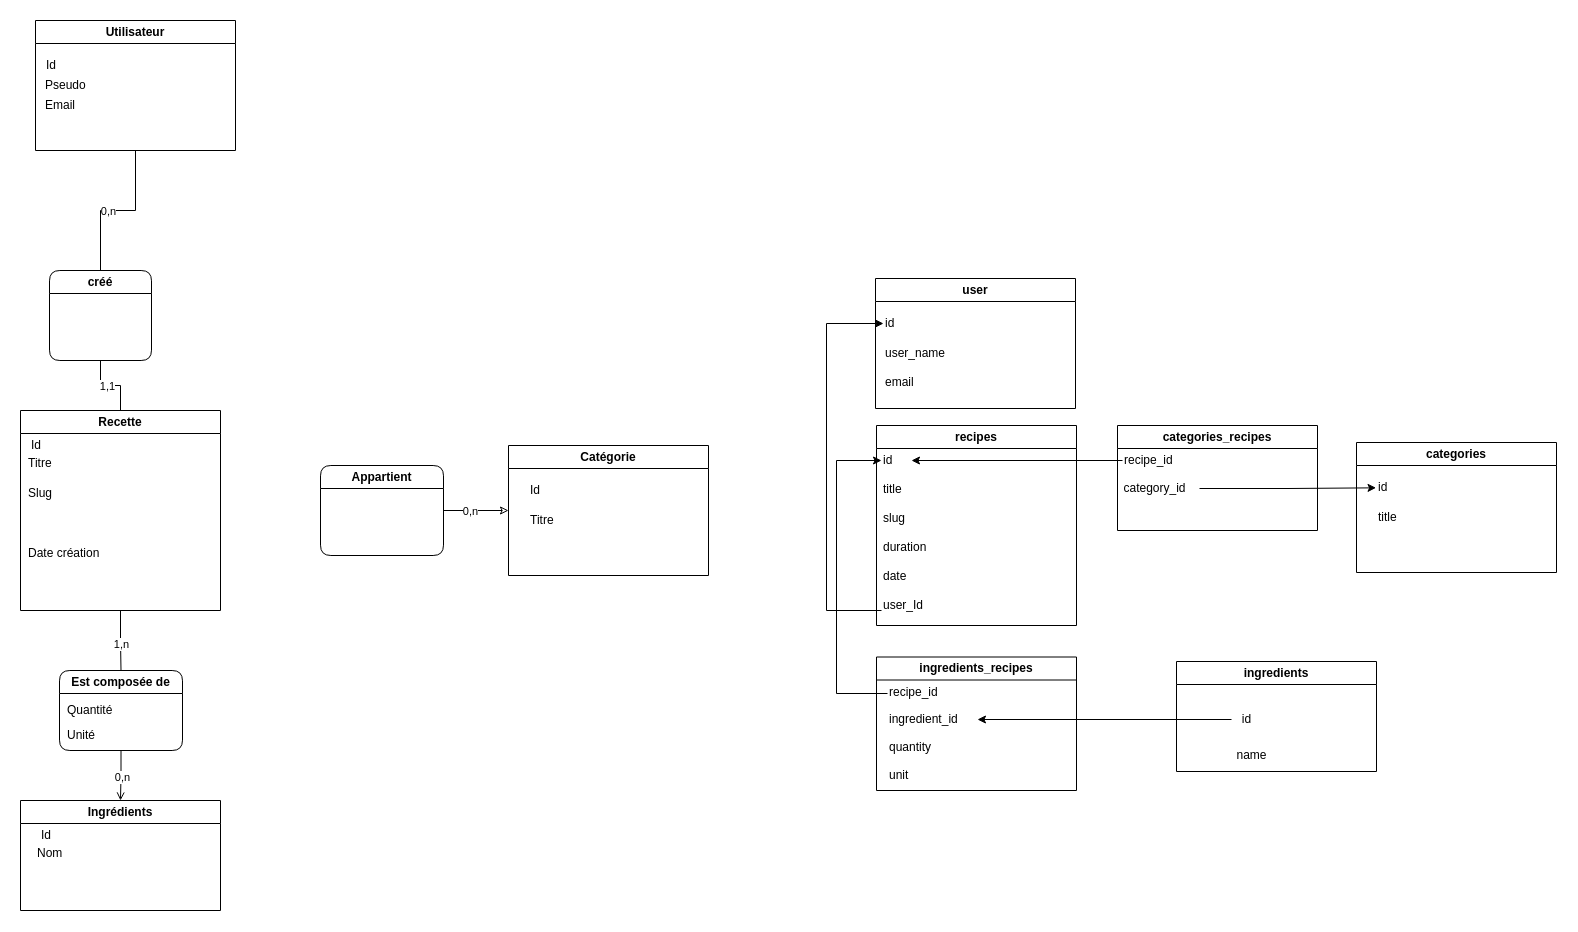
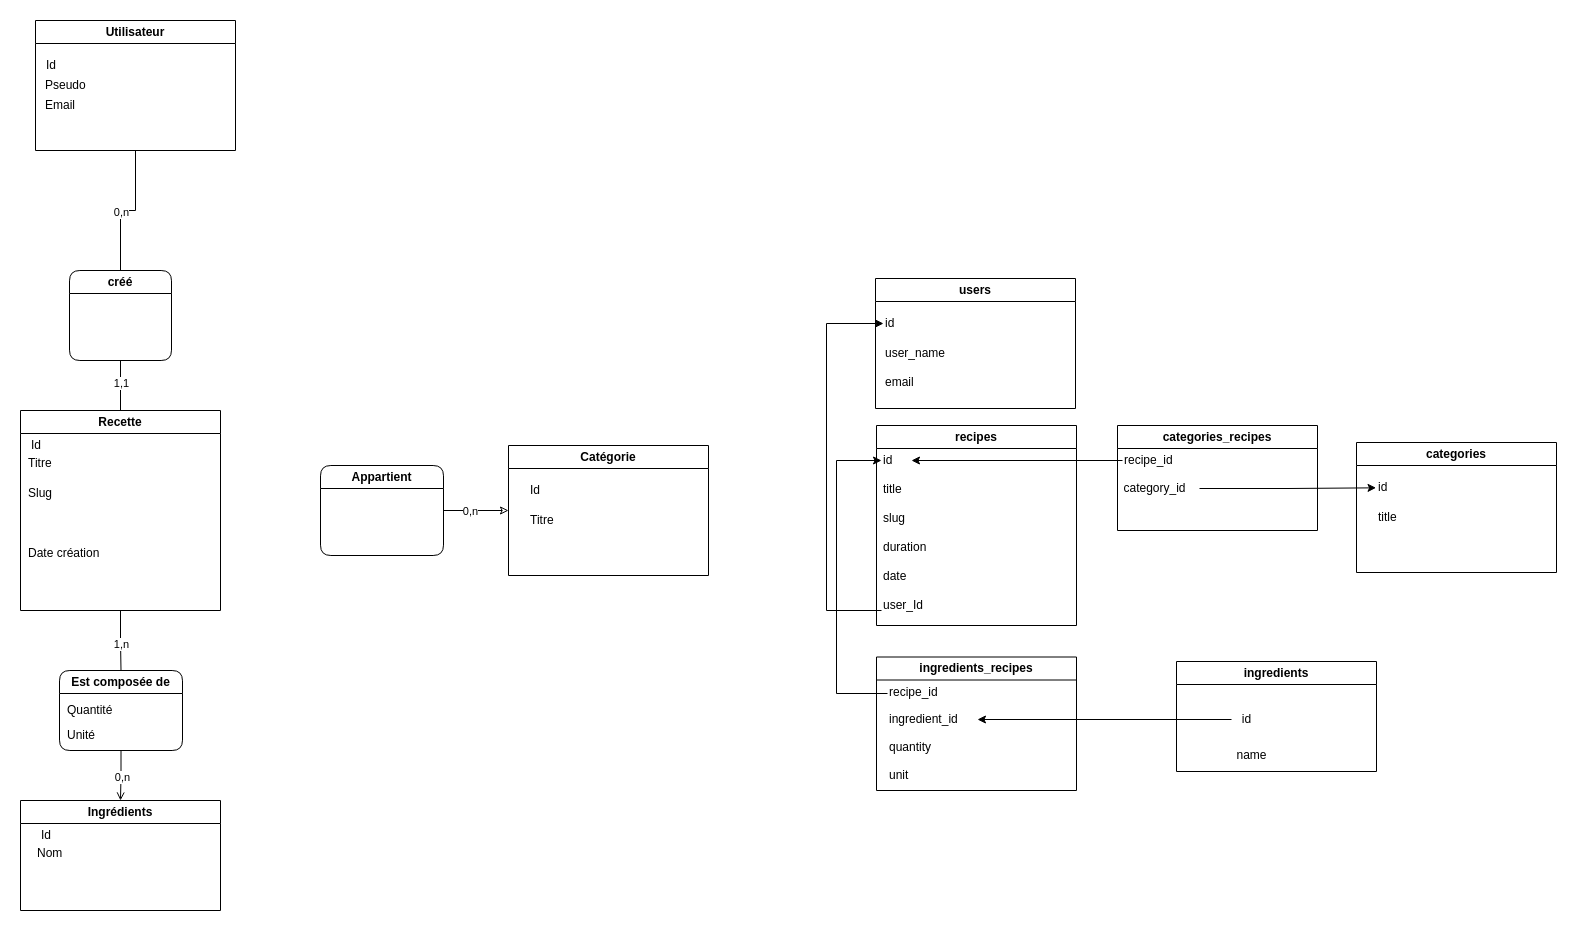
node "user": label "user" -> "users"
node "créé": moved (101, 316) -> (121, 316)
